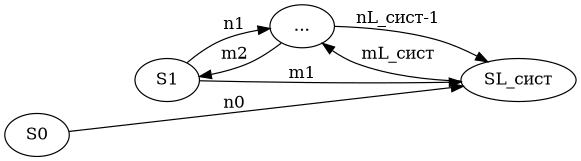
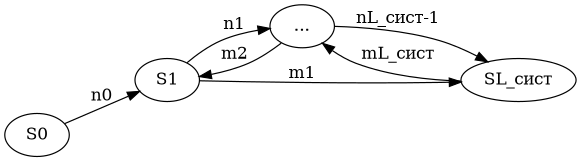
edge "S0" -> "SL_сист": now "S0" -> "S1"
